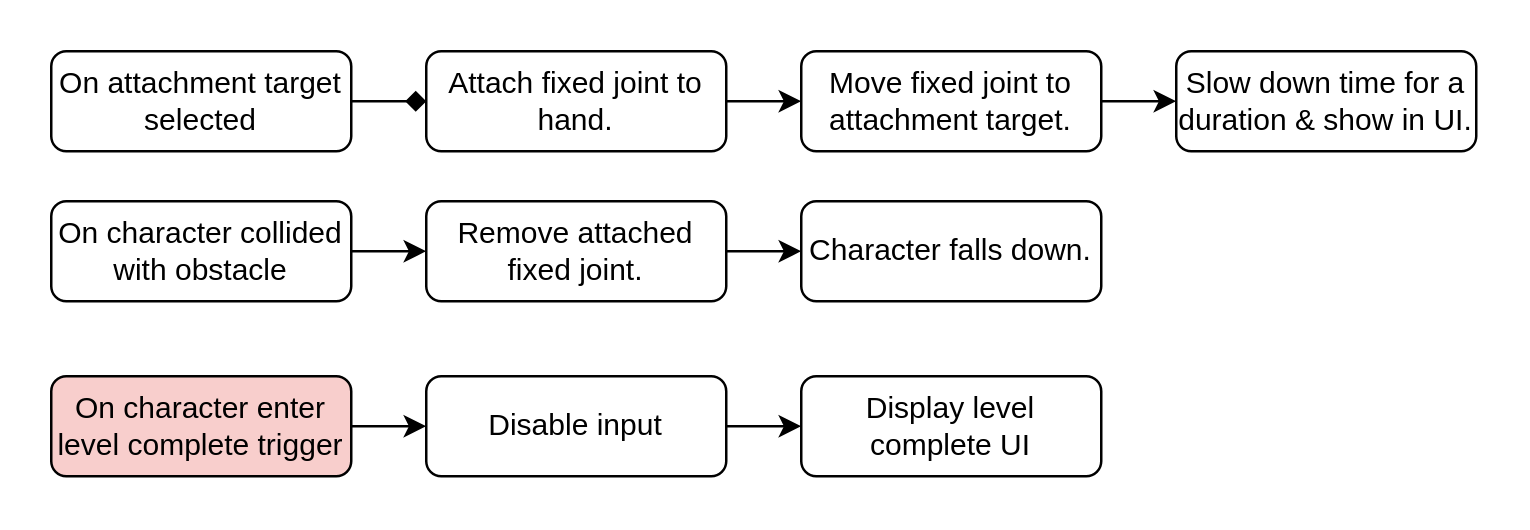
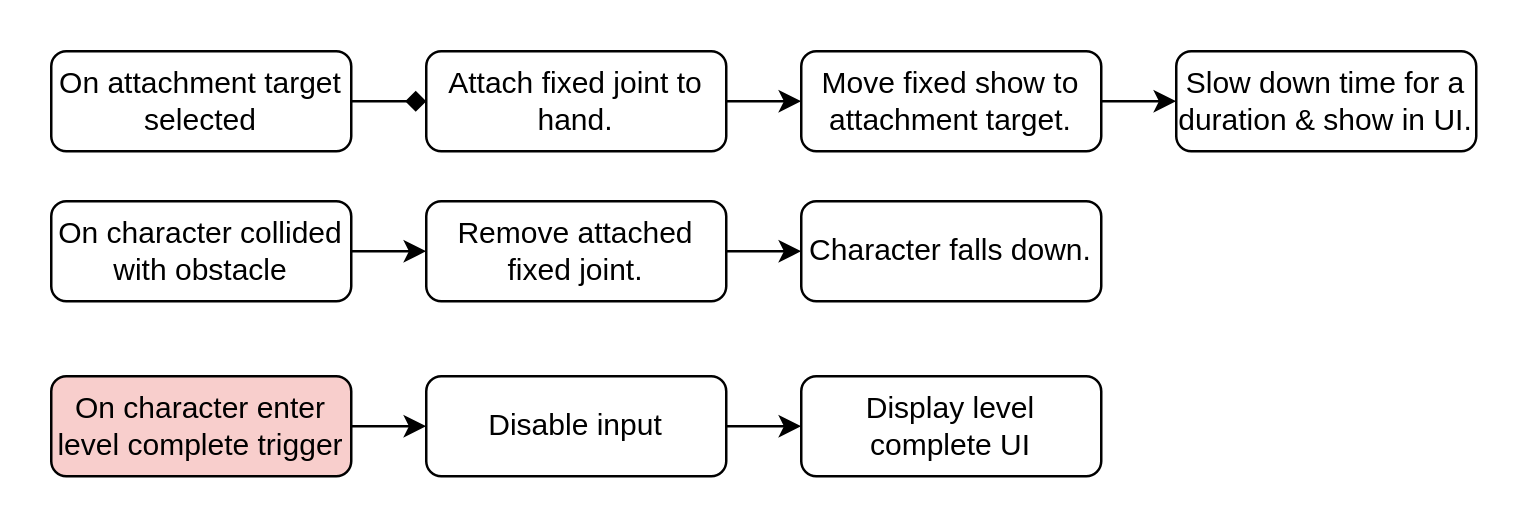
node "Move fixed joint to attachment target.": label "Move fixed joint to attachment target." -> "Move fixed show to attachment target."
